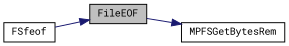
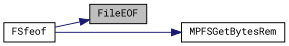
edge "FileEOF" -> "MPFSGetBytesRem": now "FSfeof" -> "MPFSGetBytesRem"
